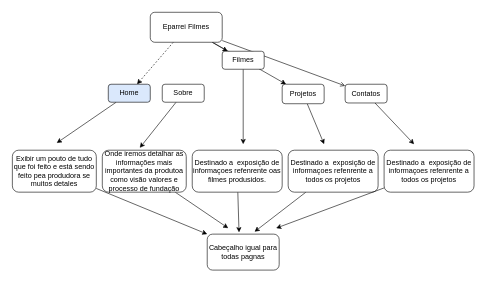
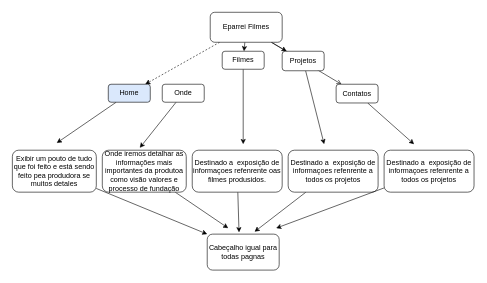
node "Eparrei Filmes": moved (186, 27) -> (246, 27)
node "Sobre": label "Sobre" -> "Onde"
node "Projetos": moved (303, 94) -> (303, 61)
node "Contatos": moved (366, 94) -> (357, 94)
